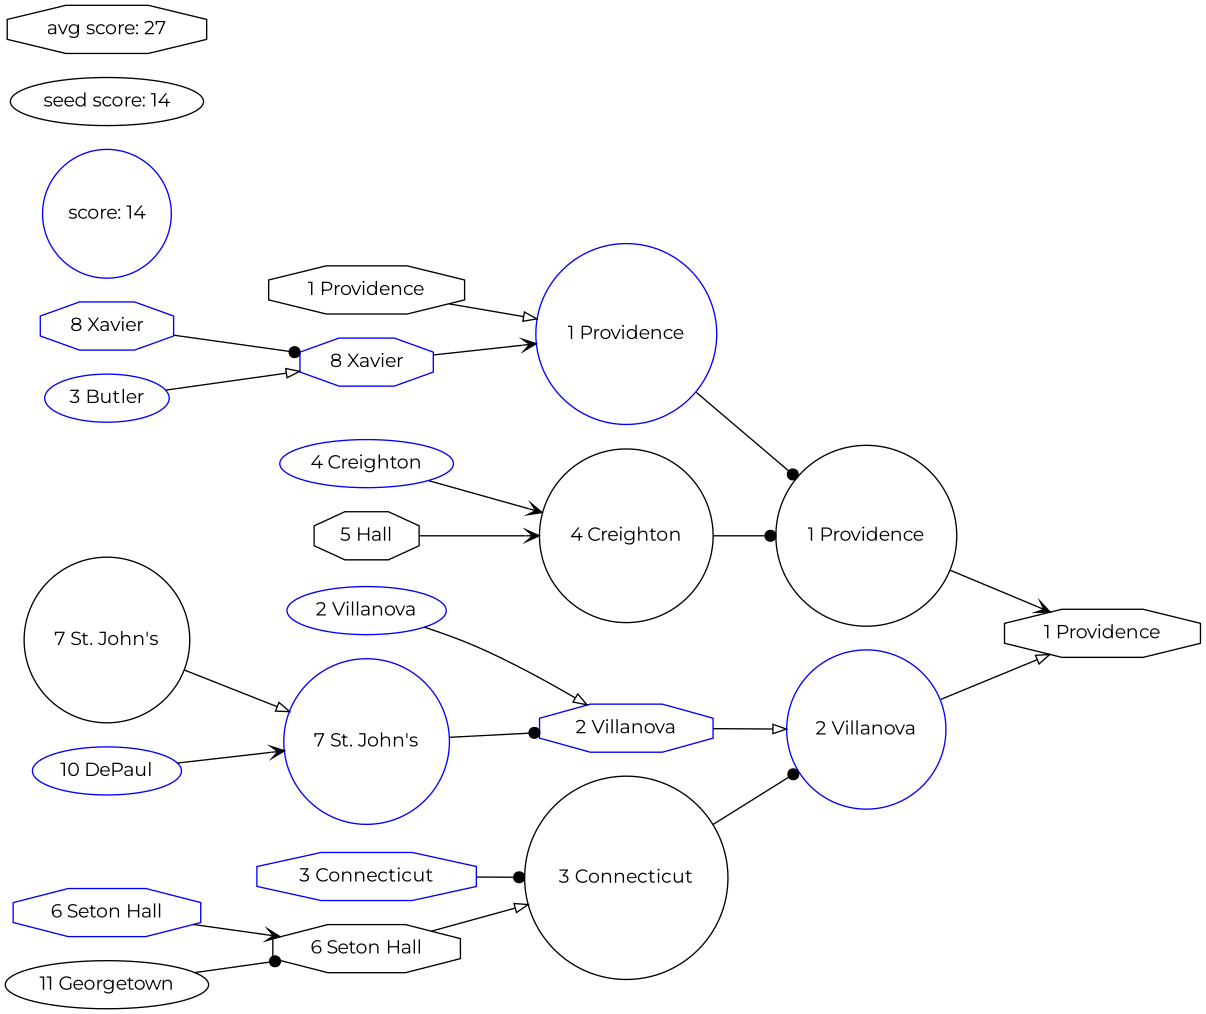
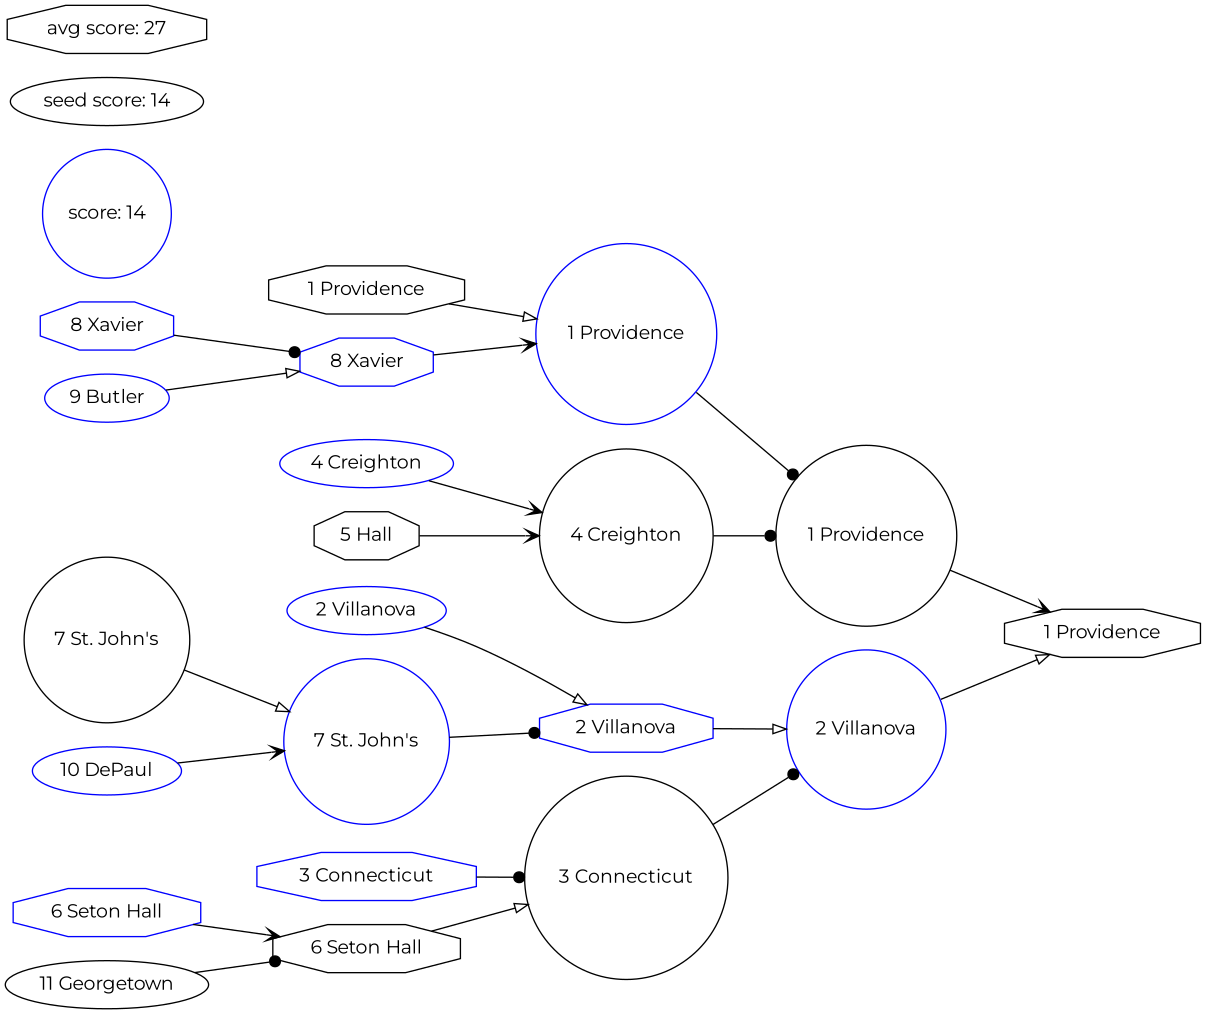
node "3 Butler": label "3 Butler" -> "9 Butler"
